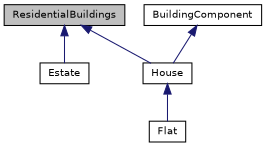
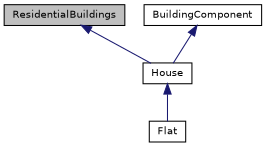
node "Estate": removed
